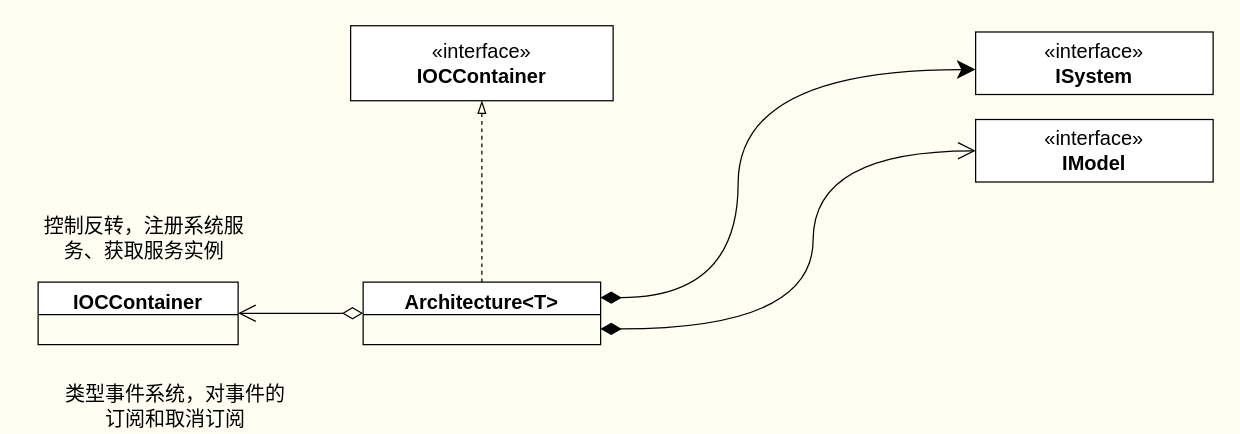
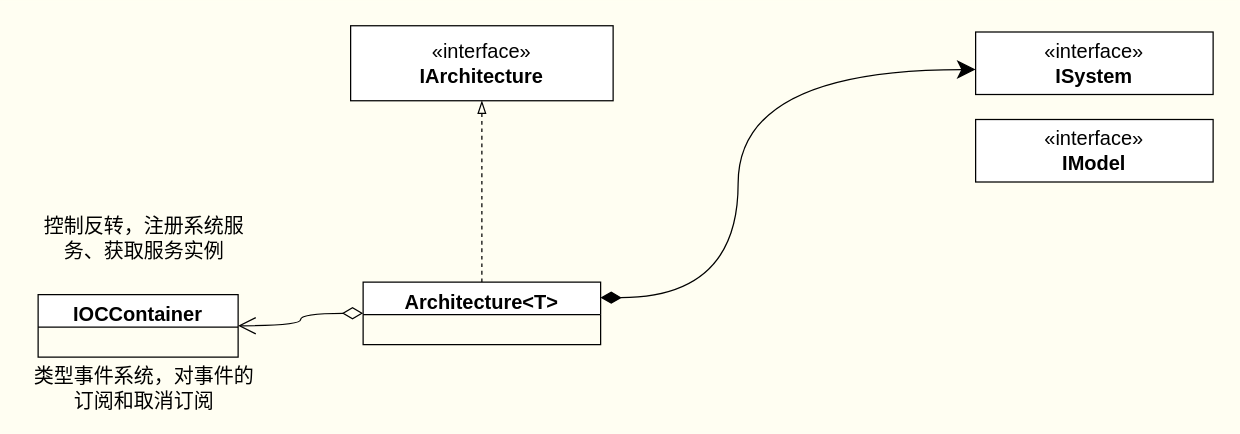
node "«interface» IOCContainer": label "«interface» IOCContainer" -> "«interface» IArchitecture"
edge "«interface» IModel" -- "Architecture<T>": removed
node "IOCContainer": moved (138, 313) -> (138, 326)
node "类型事件系统，对事件的订阅和取消订阅": moved (176, 407) -> (144, 388)
